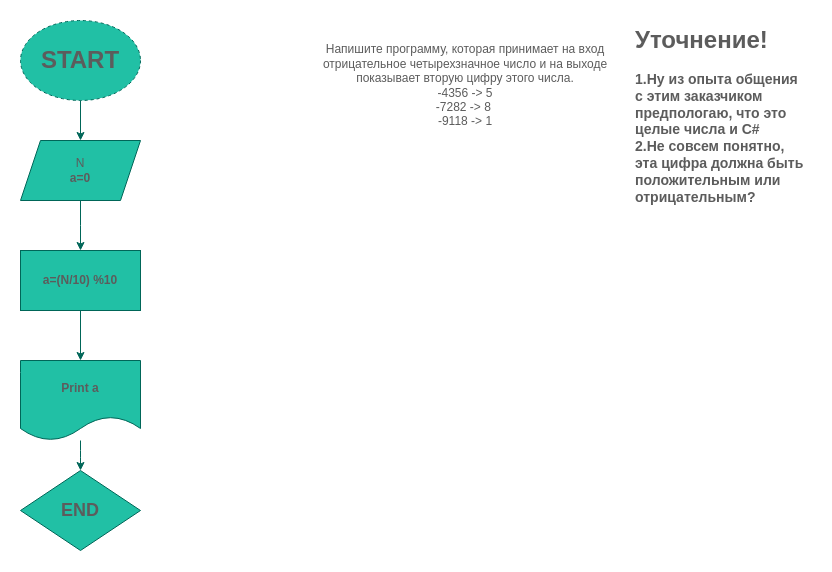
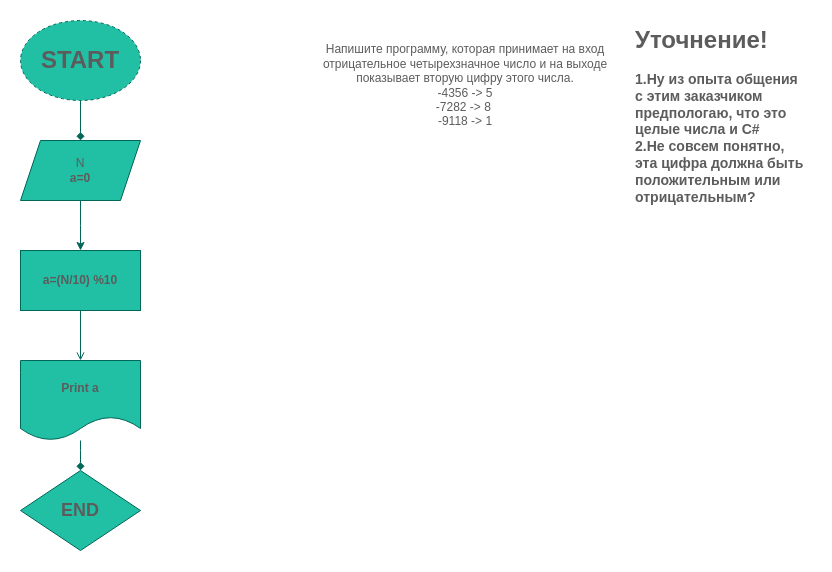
edge "START" -> "N a=0": arrowhead classic -> diamond
edge "a=(N/10) %10" -> "Print a": arrowhead classic -> open
edge "Print a" -> "END": arrowhead classic -> diamond
